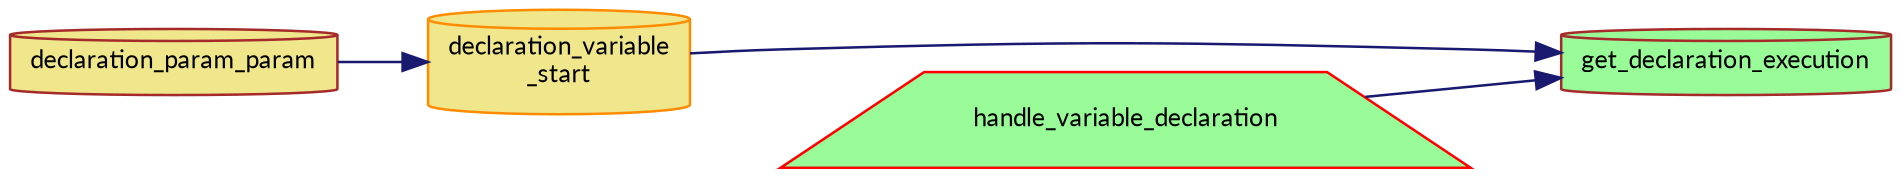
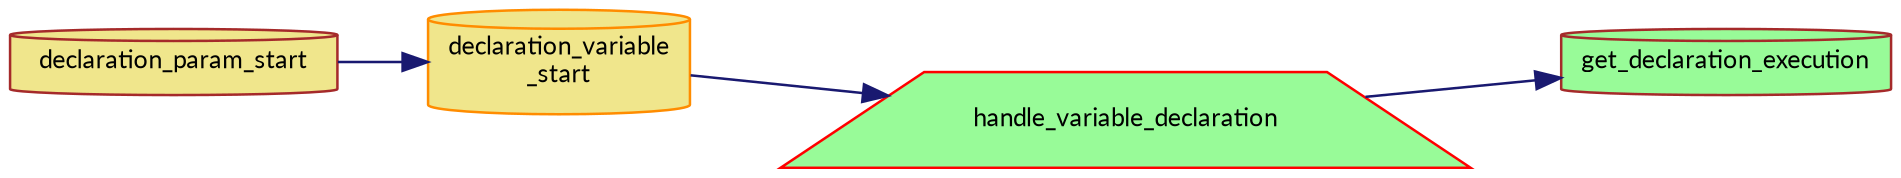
edge "declaration_variable _start" -> "get_declaration_execution": now "declaration_variable _start" -> "handle_variable_declaration"
node "declaration_param_param": label "declaration_param_param" -> "declaration_param_start"
